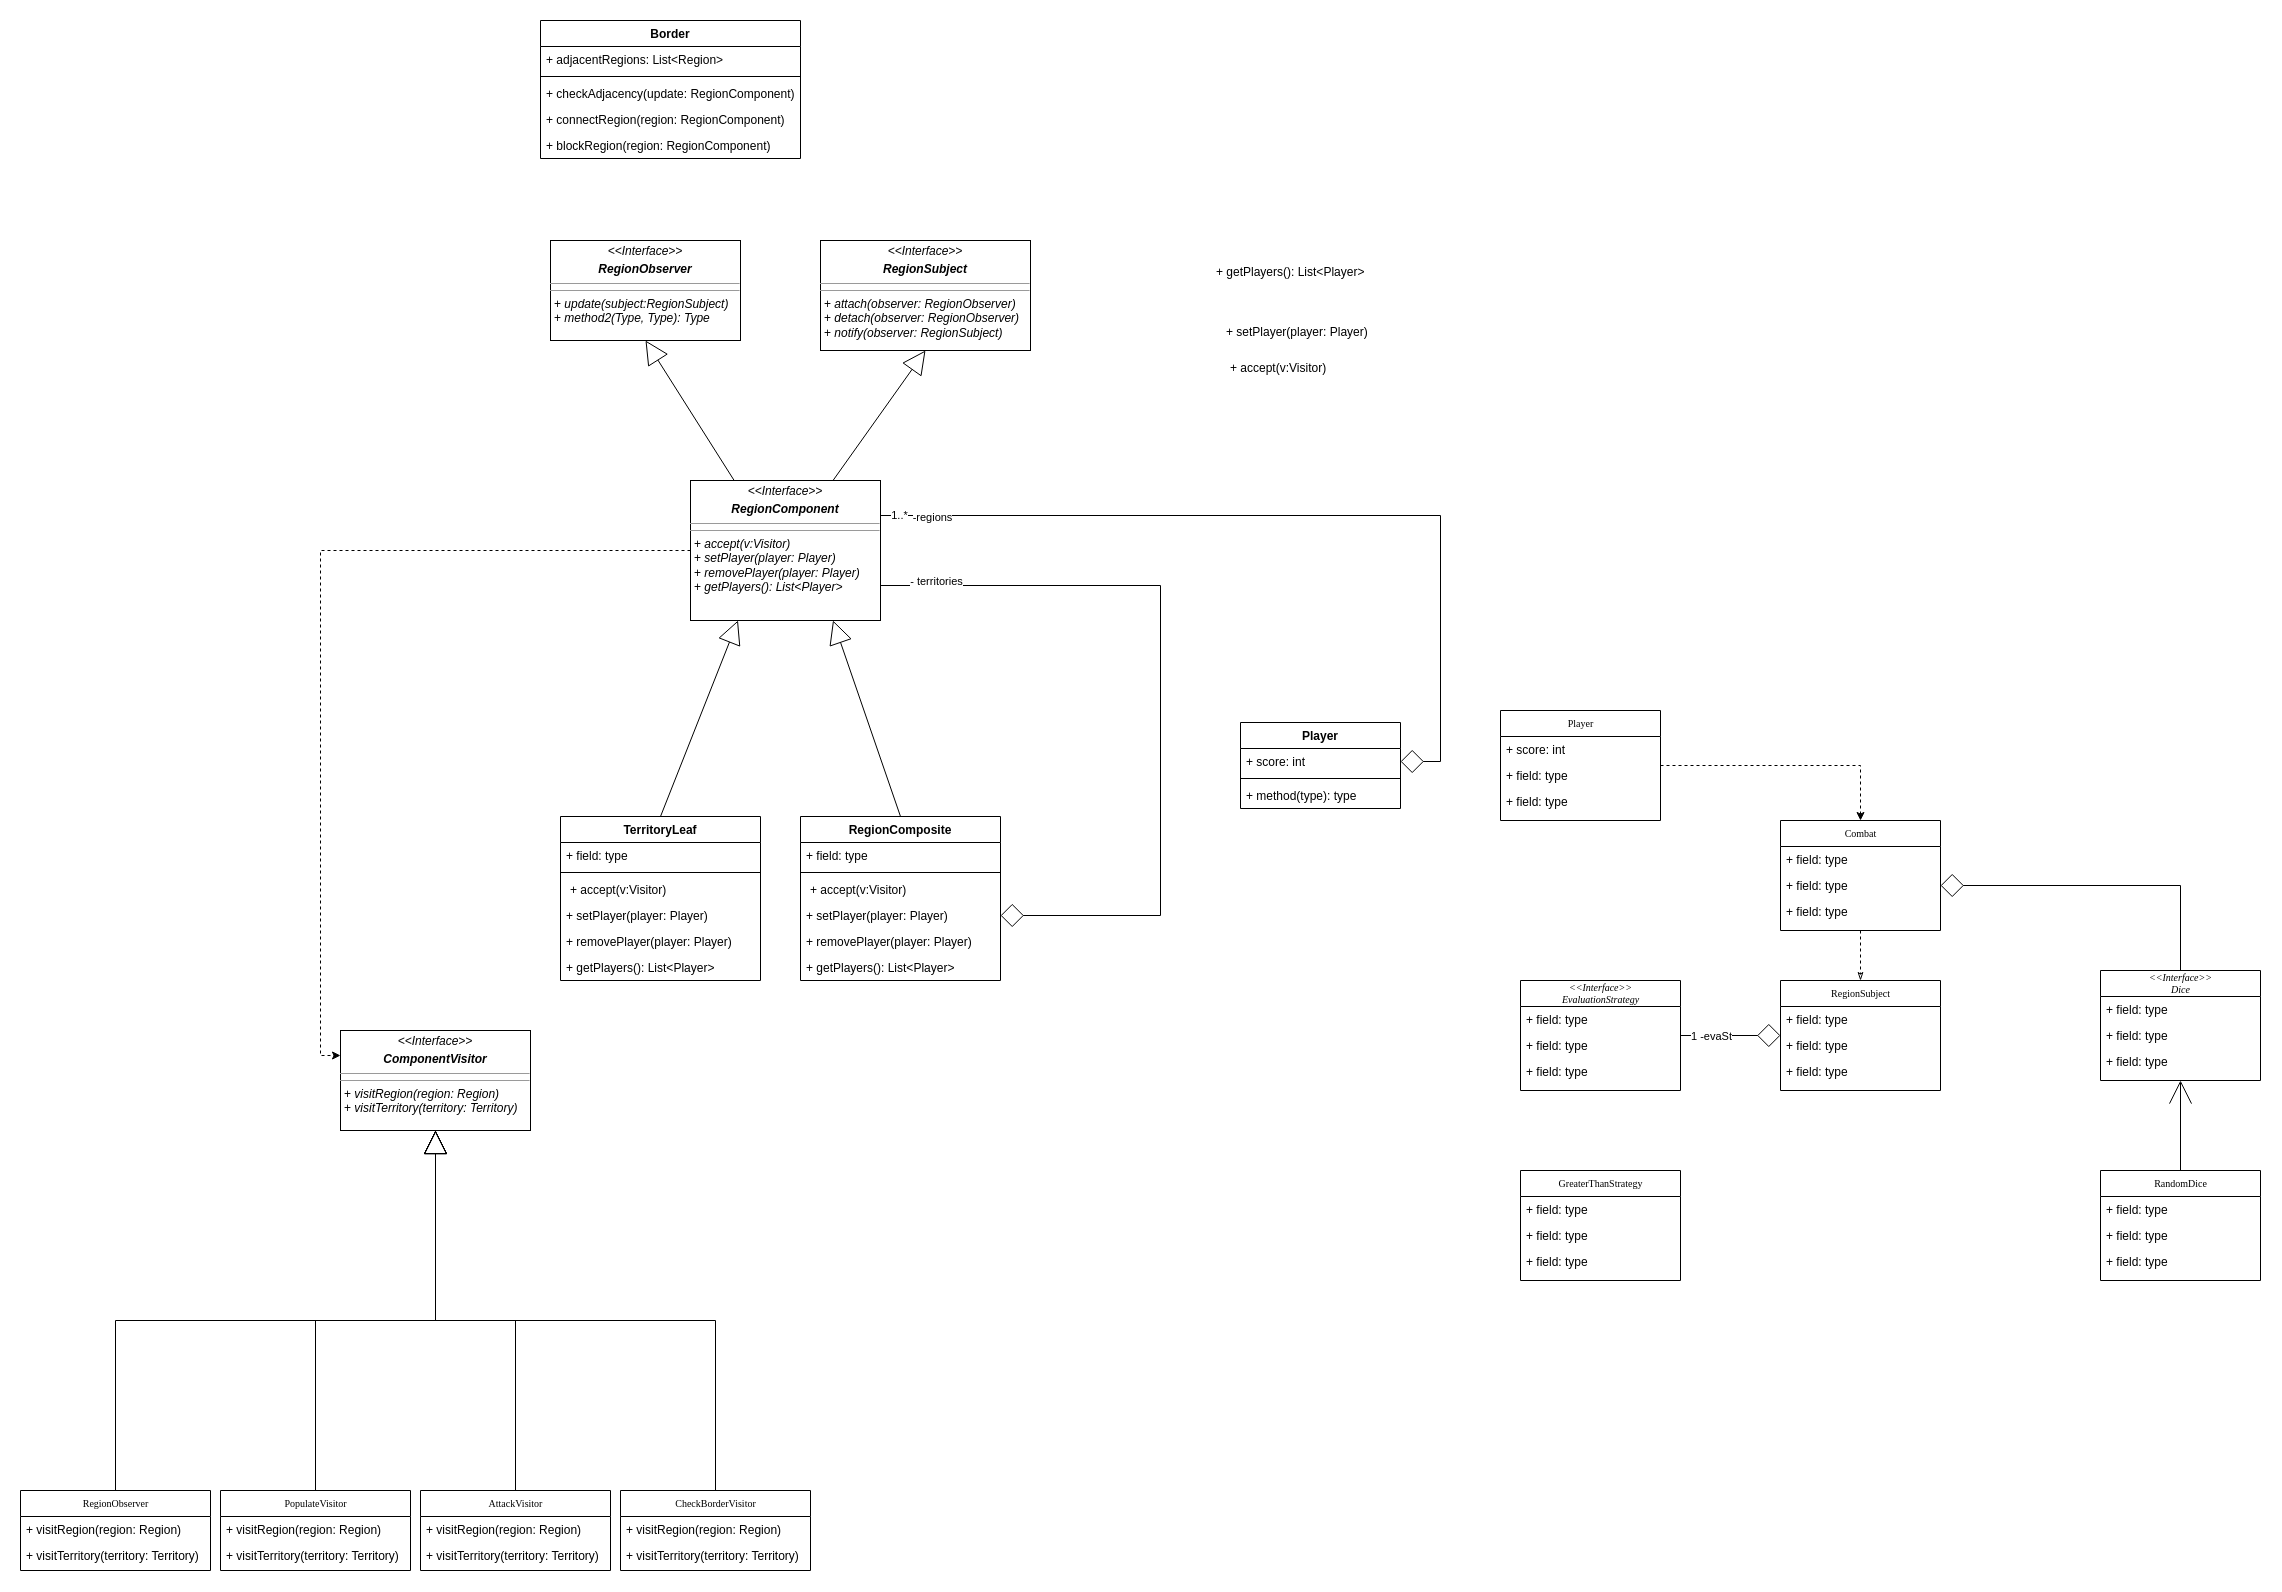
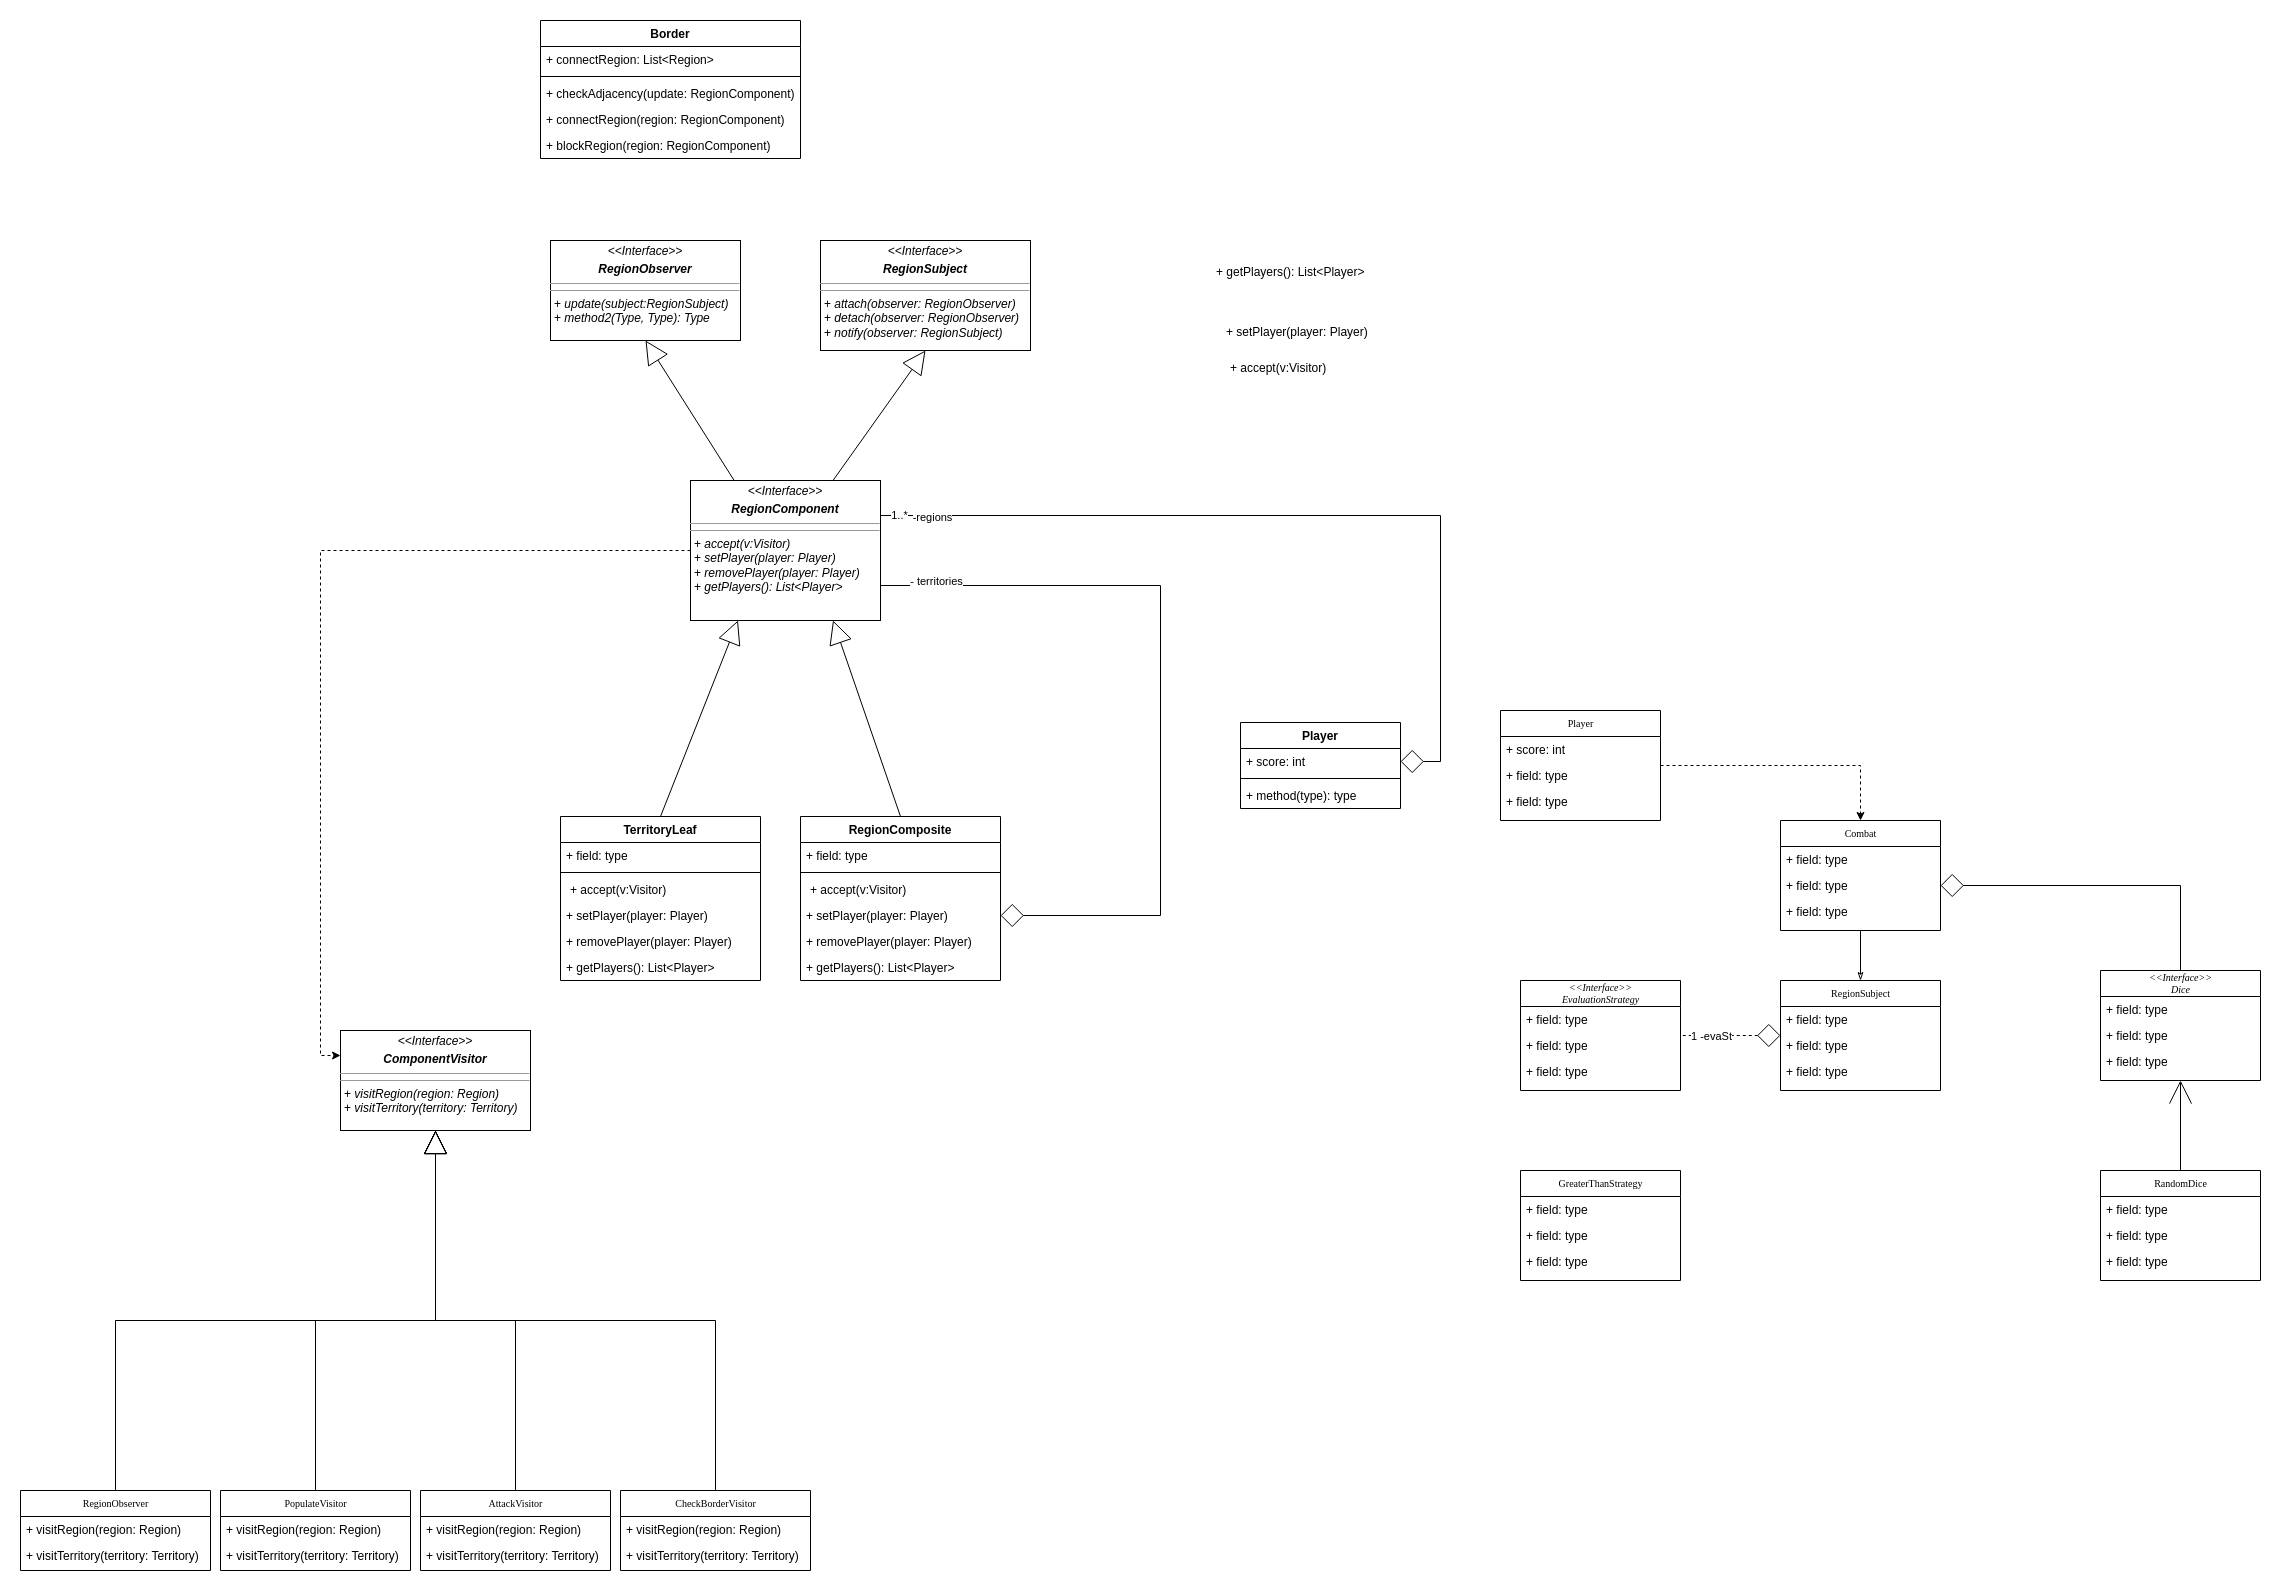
node "+ adjacentRegions: List<Region>": label "+ adjacentRegions: List<Region>" -> "+ connectRegion: List<Region>"
edge "Combat" -> "RegionSubject": style dashed -> solid
edge "<<Interface>> EvaluationStrategy" -> "RegionSubject": style solid -> dashed
